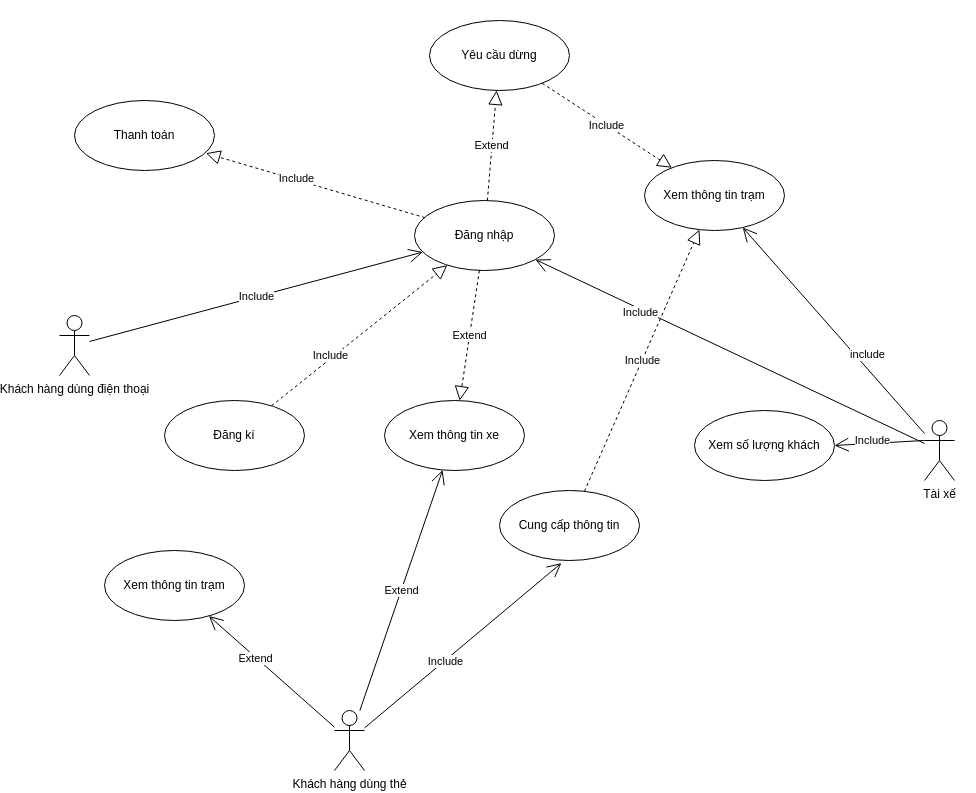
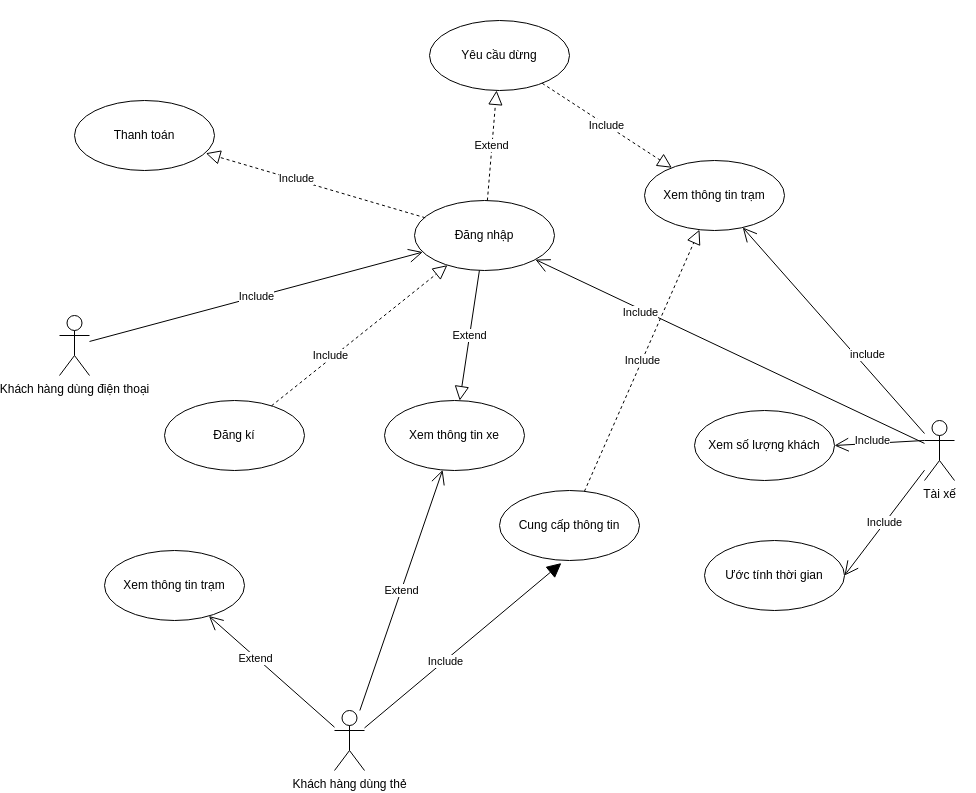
edge "Đăng nhập" -> "Xem thông tin xe": style dashed -> solid
edge "Tài xế" -> "Ước tính thời gian": added, label "Include"
edge "Khách hàng dùng thẻ" -> "Cung cấp thông tin": arrowhead open -> block
node "Ước tính thời gian": added
